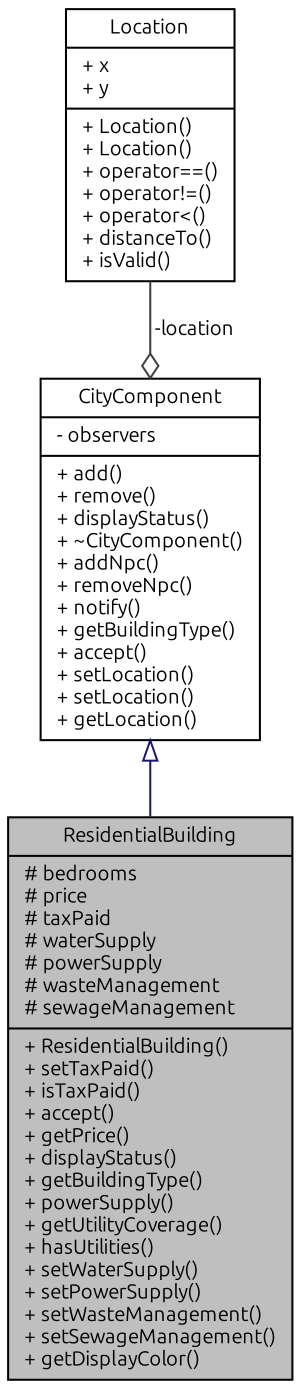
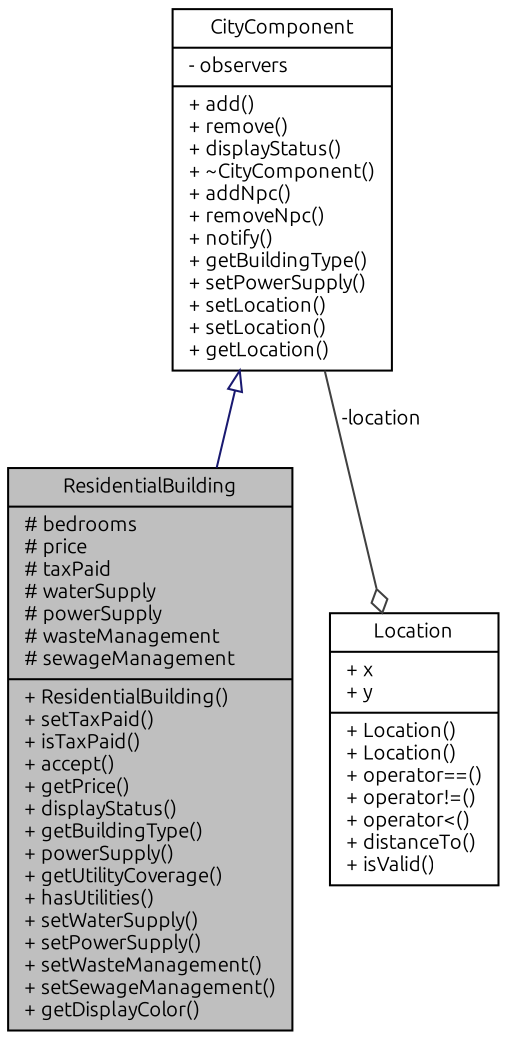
edge "Location" -> "CityComponent": reversed
node "CityComponent": text "+ accept()" -> "+ setPowerSupply()"
